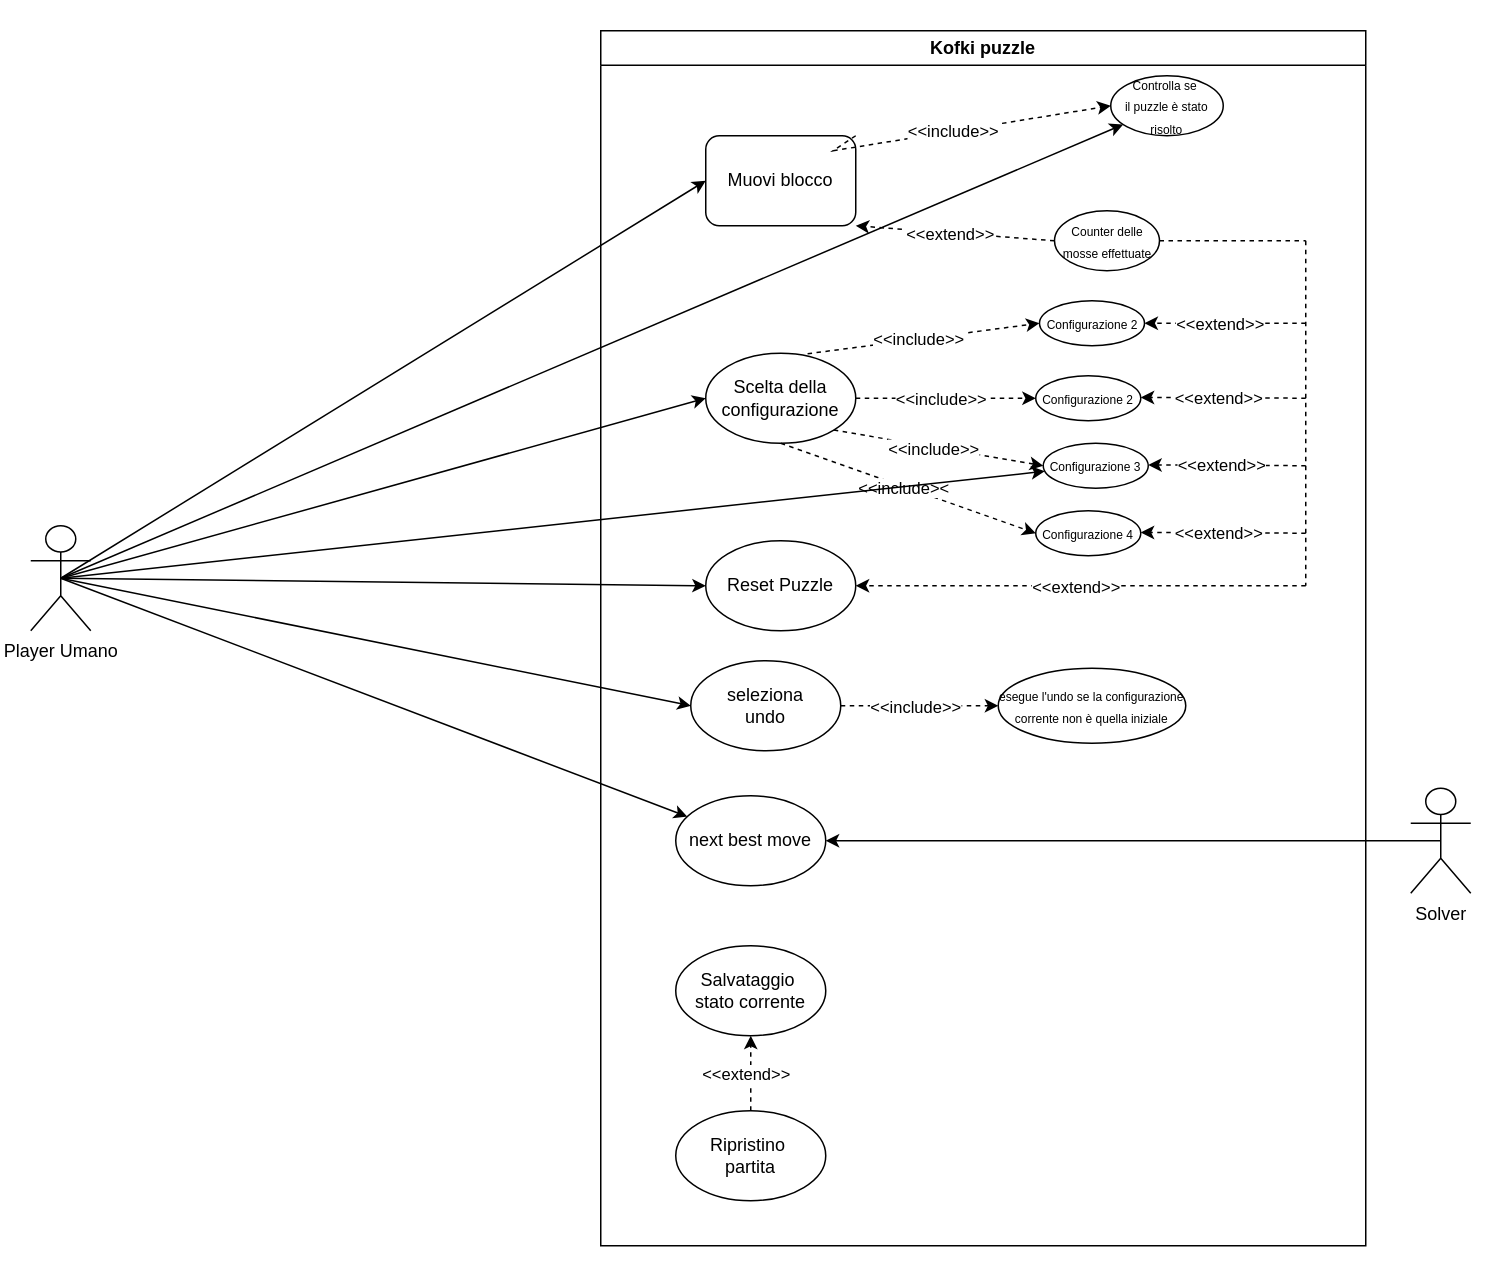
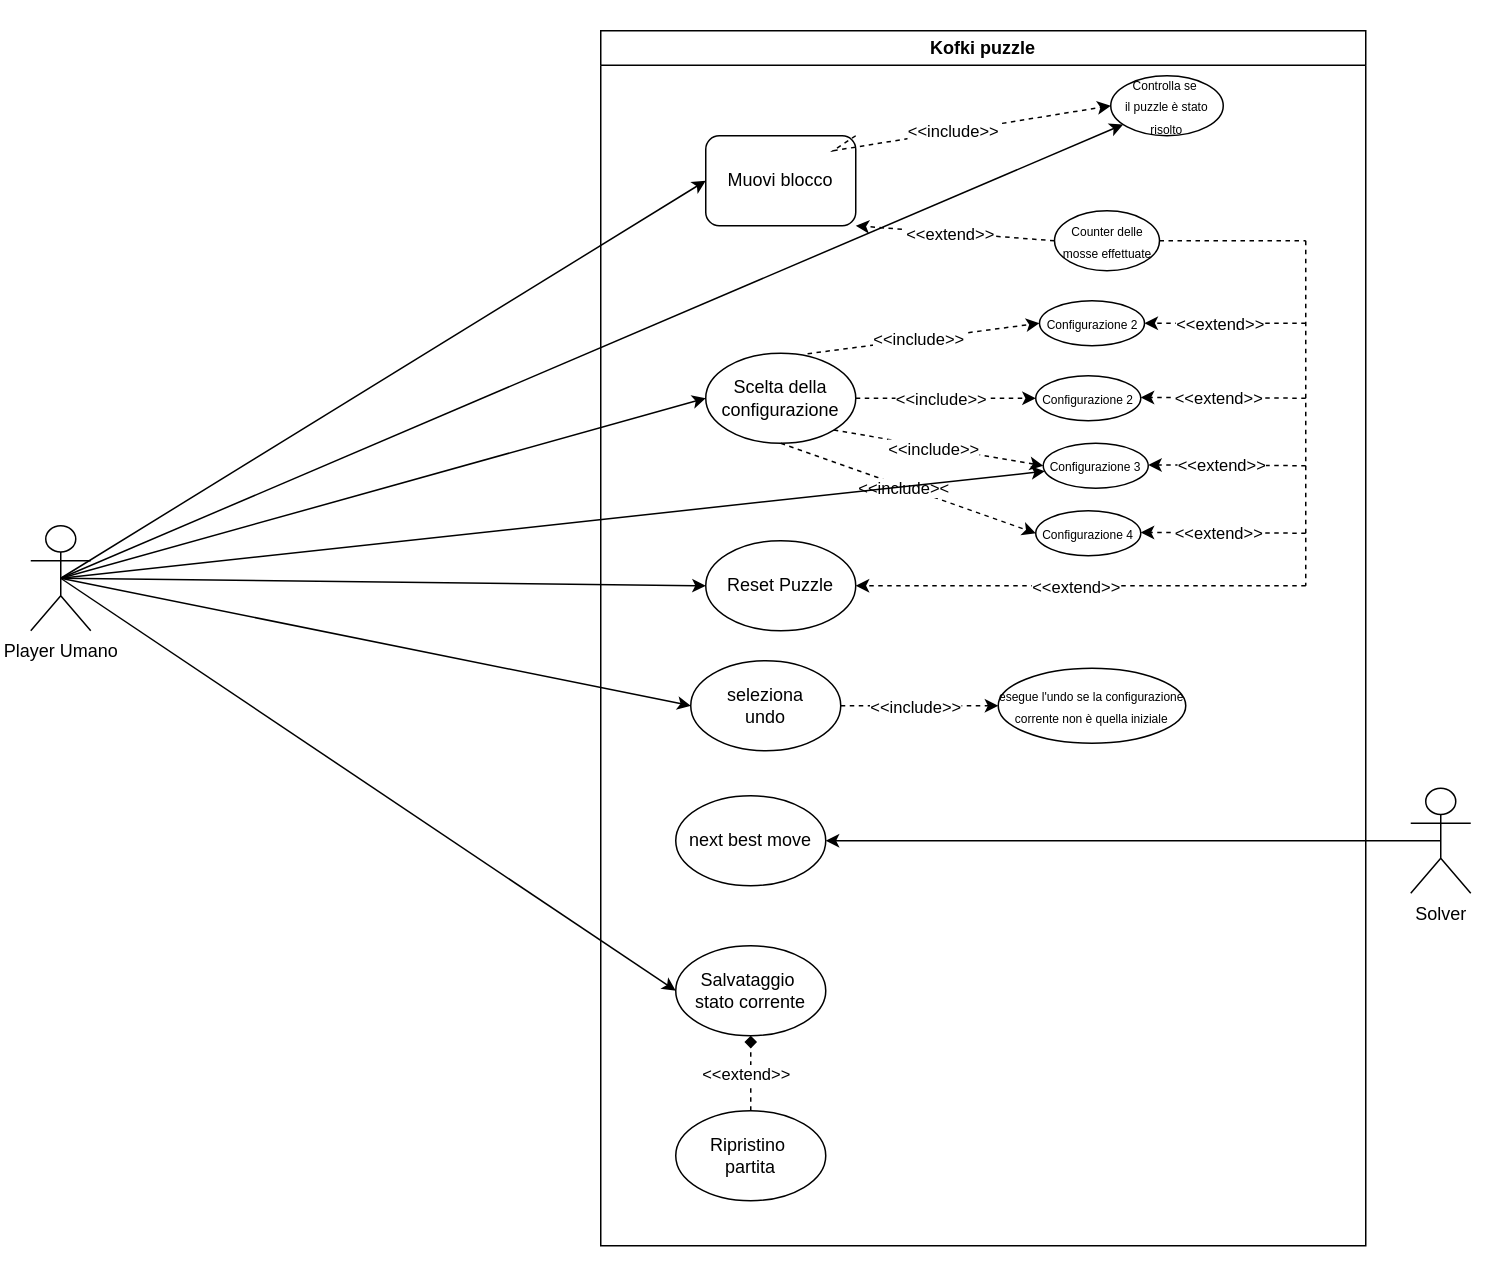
edge "Player Umano" -> "next best move": now "Player Umano" -> "Salvataggio stato corrente"
edge "Ripristino partita" -> "Salvataggio stato corrente": arrowhead classic -> diamond
